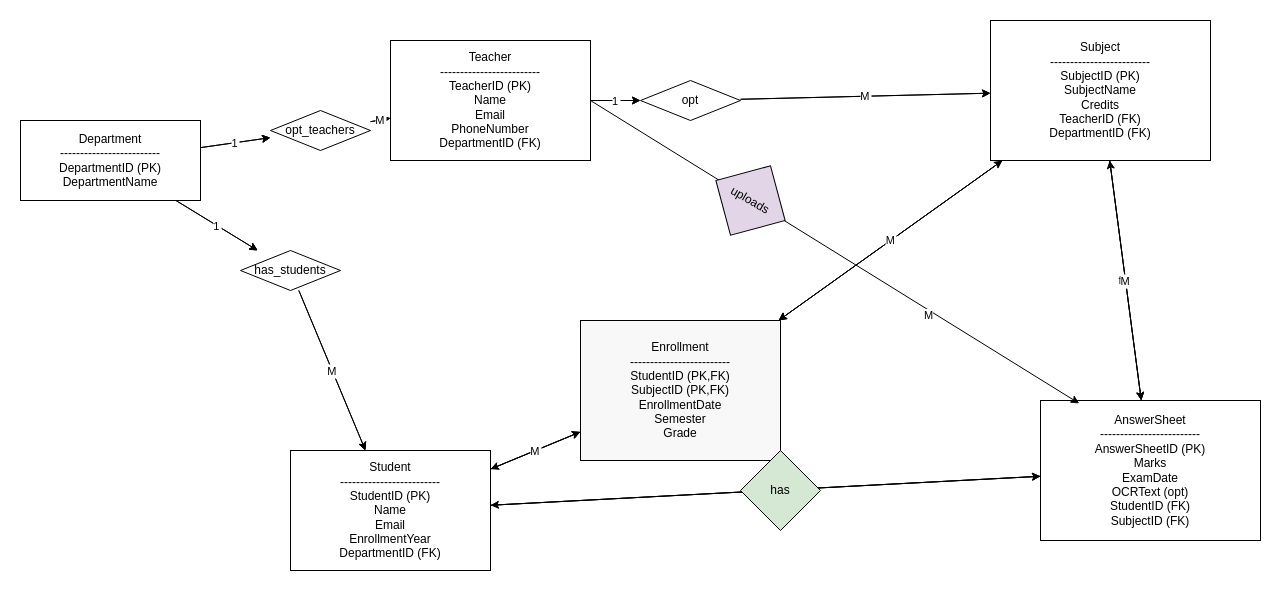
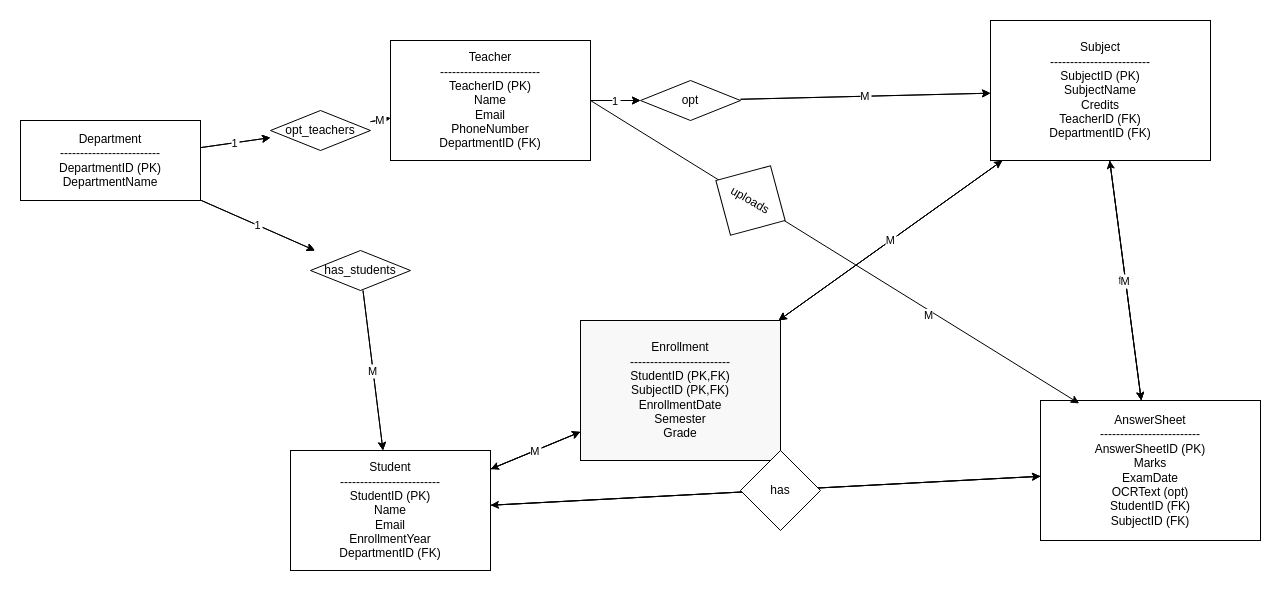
node "uploads": fillcolor #e1d5e7 -> #ffffff
node "has_students": moved (291, 271) -> (361, 271)
node "has": fillcolor #d5e8d4 -> #ffffff
